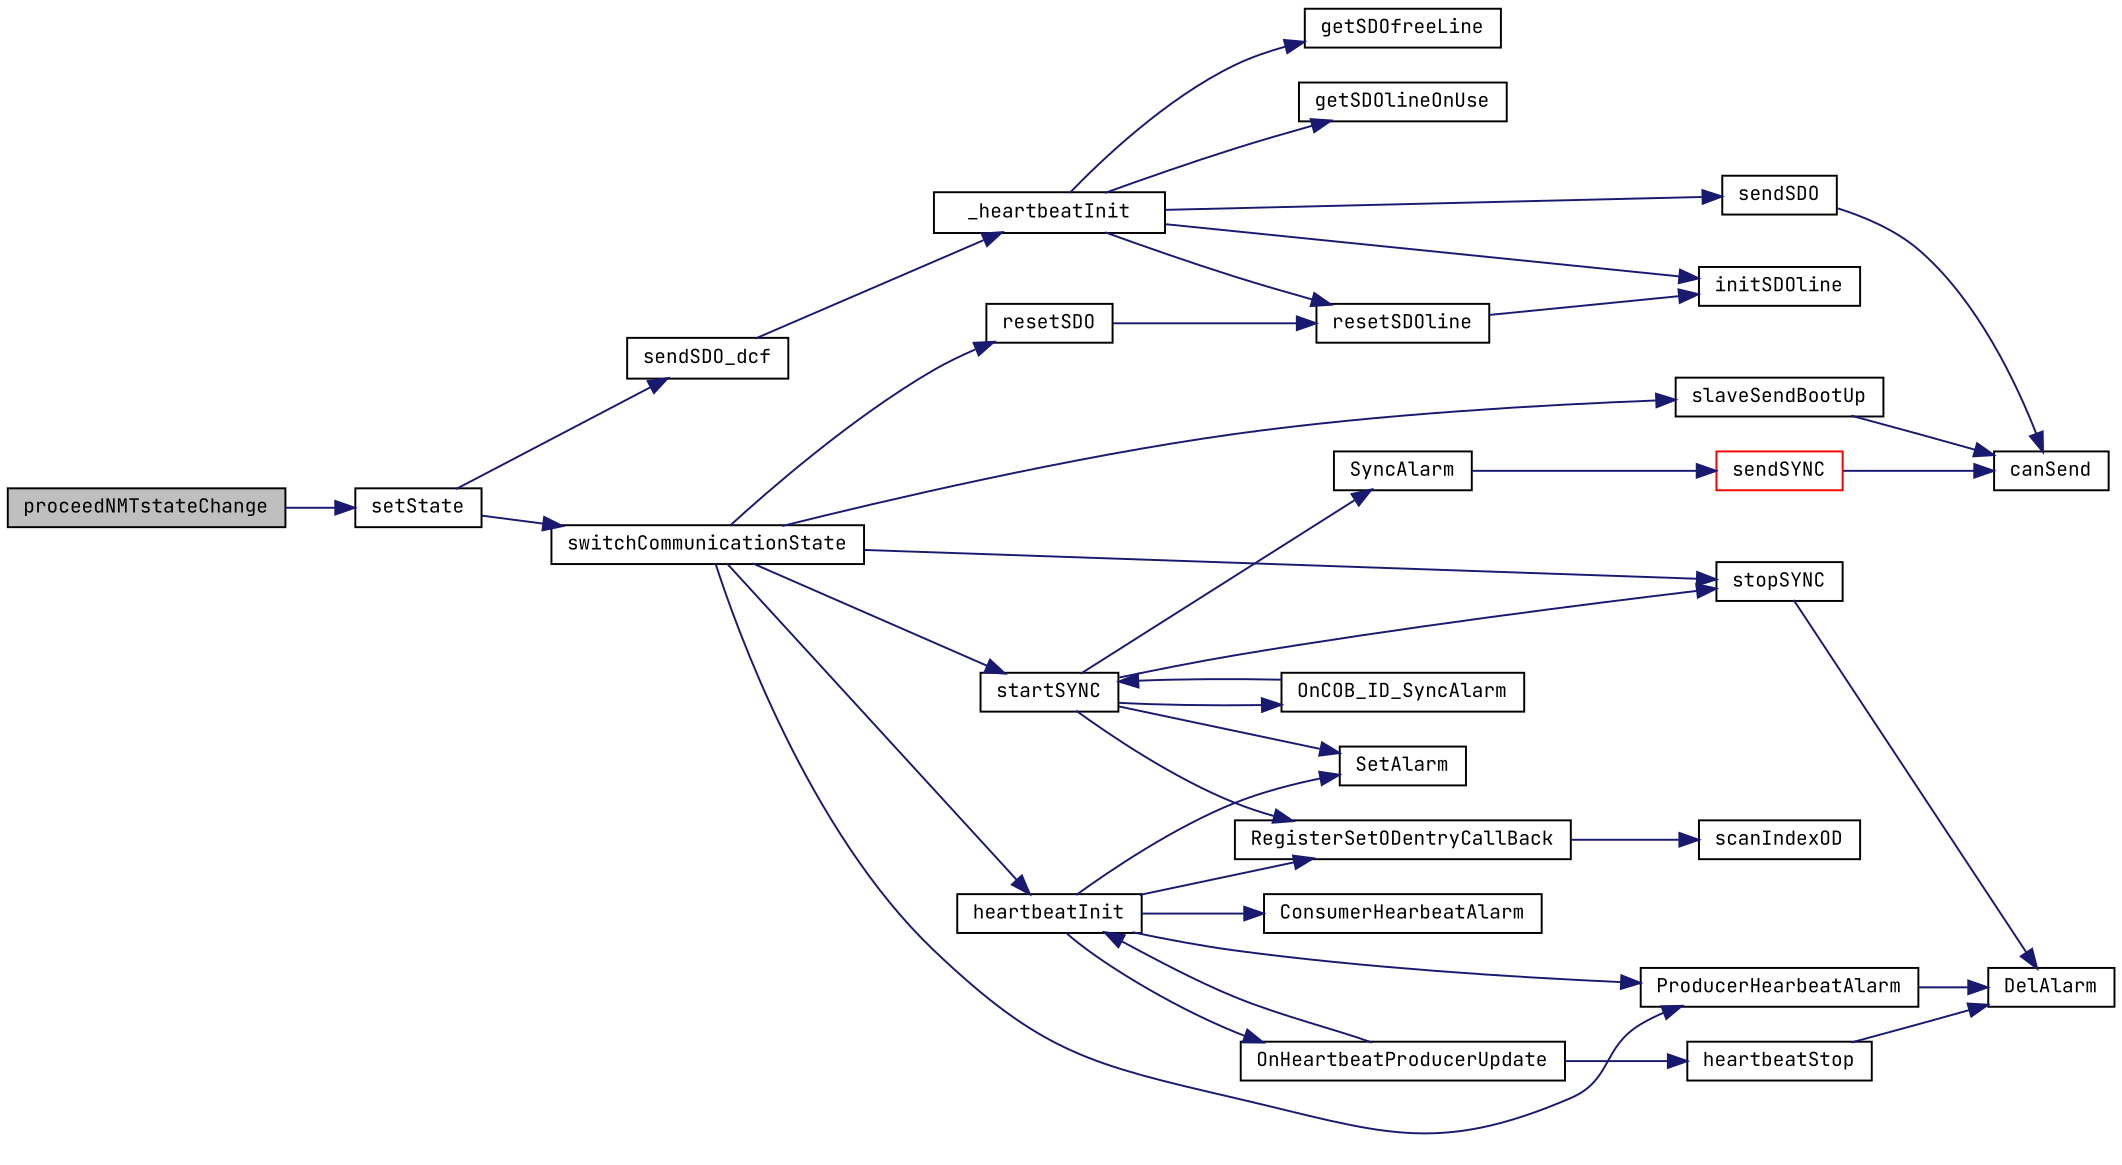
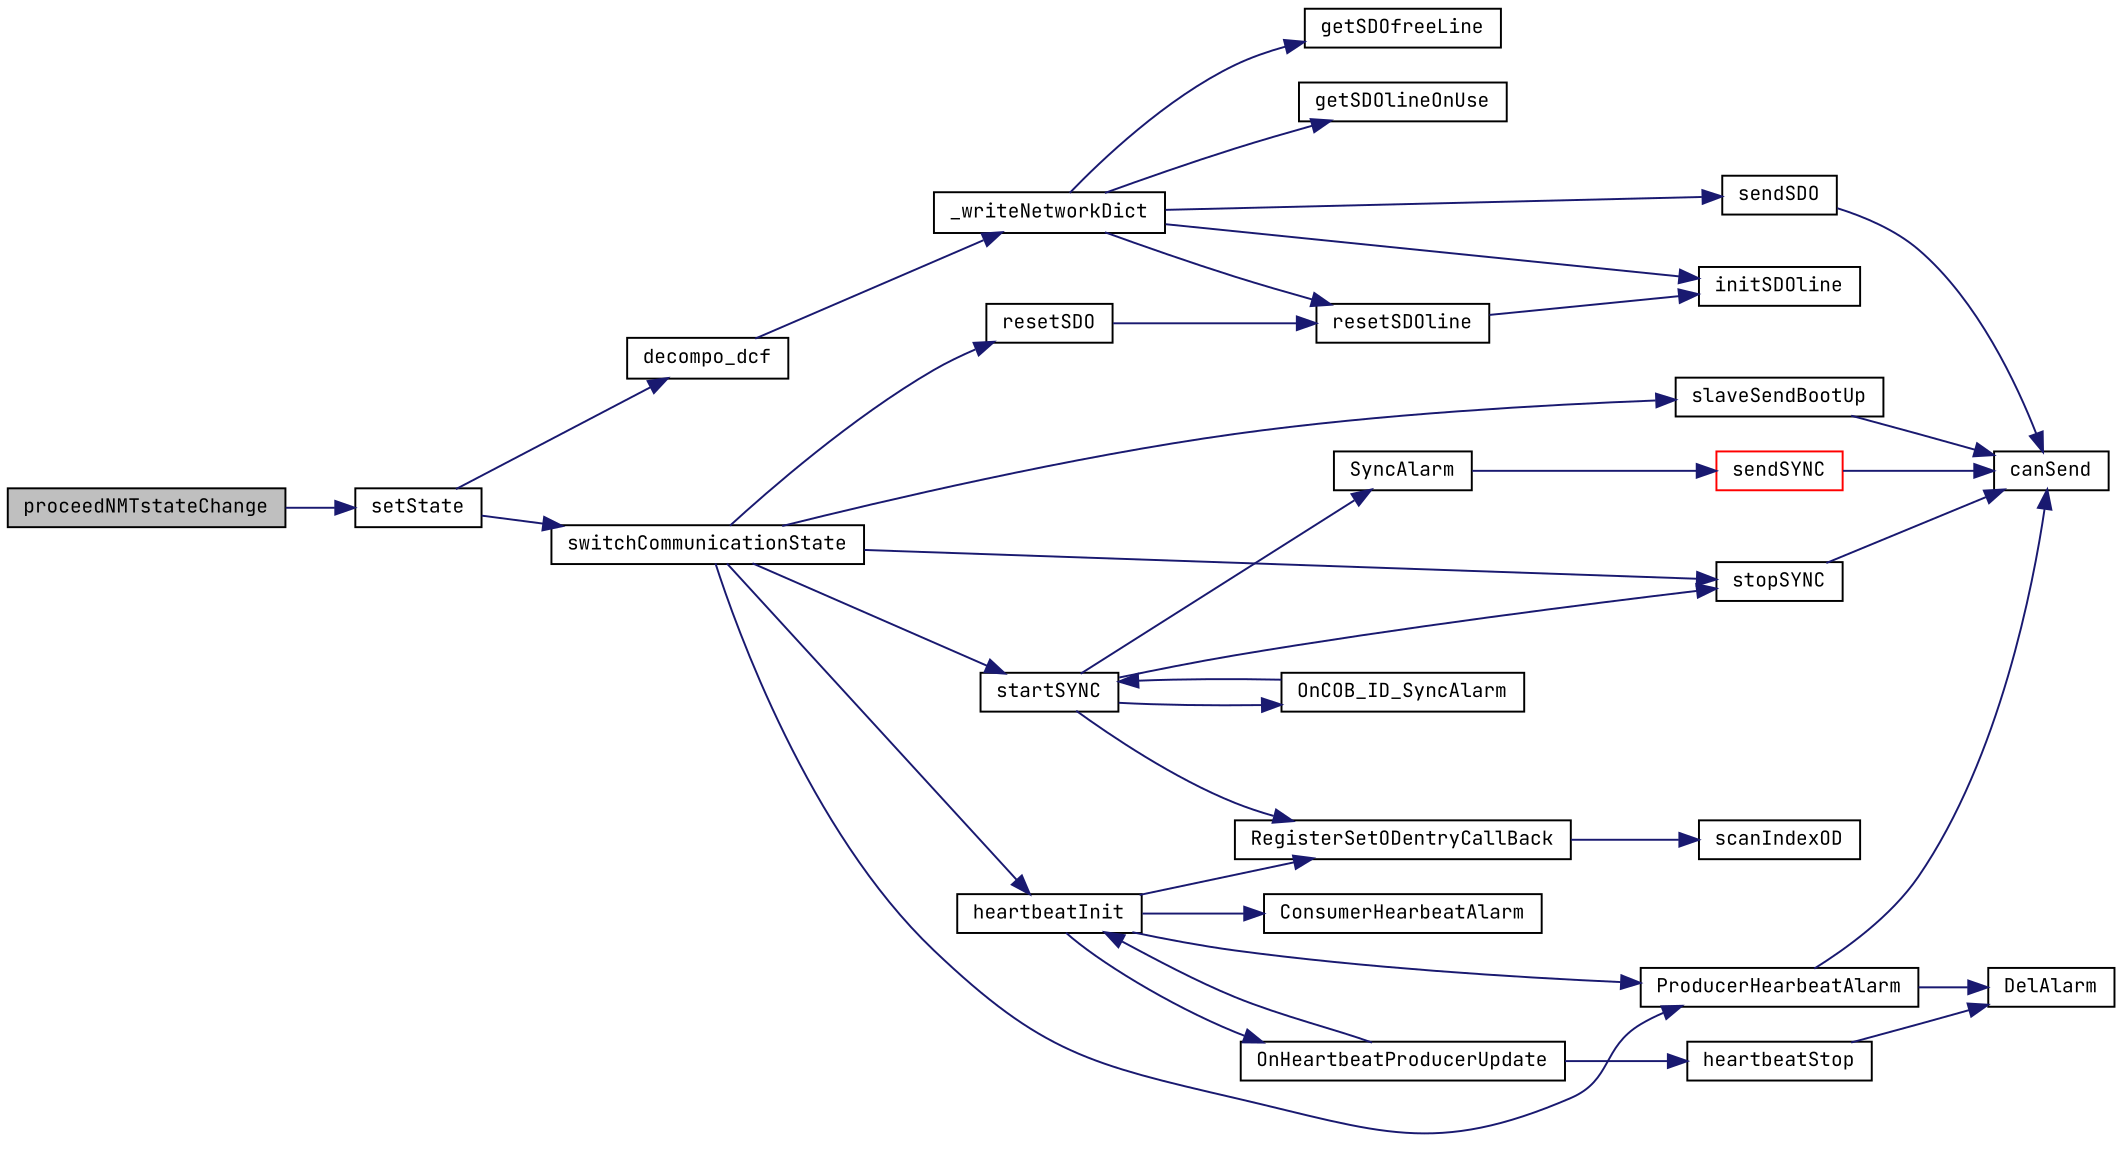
node "_heartbeatInit": label "_heartbeatInit" -> "_writeNetworkDict"
node "sendSDO_dcf": label "sendSDO_dcf" -> "decompo_dcf"
edge "ProducerHearbeatAlarm" -> "canSend": added
node "SetAlarm": removed
edge "stopSYNC" -> "DelAlarm": now "stopSYNC" -> "canSend"
